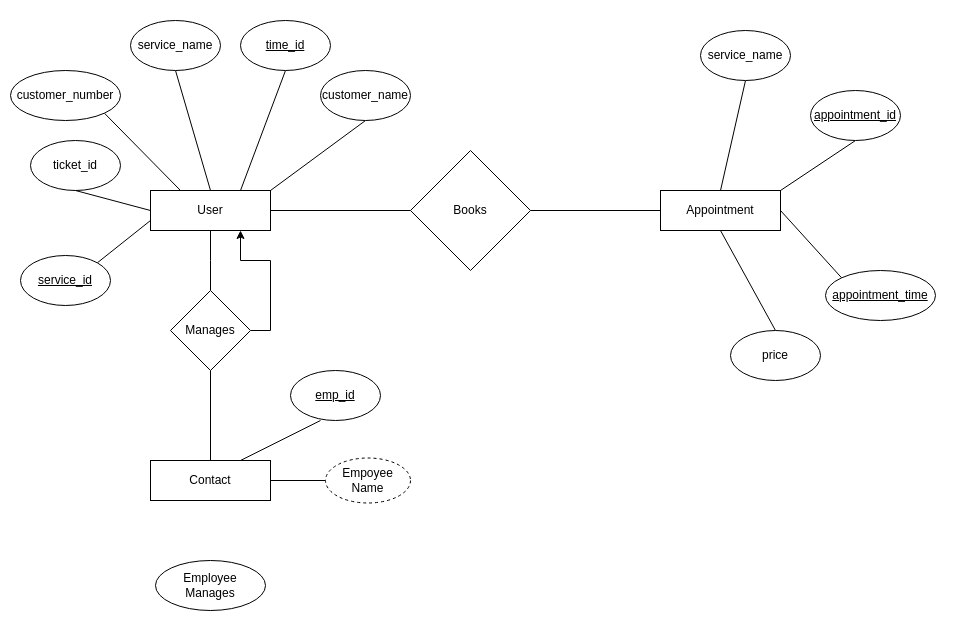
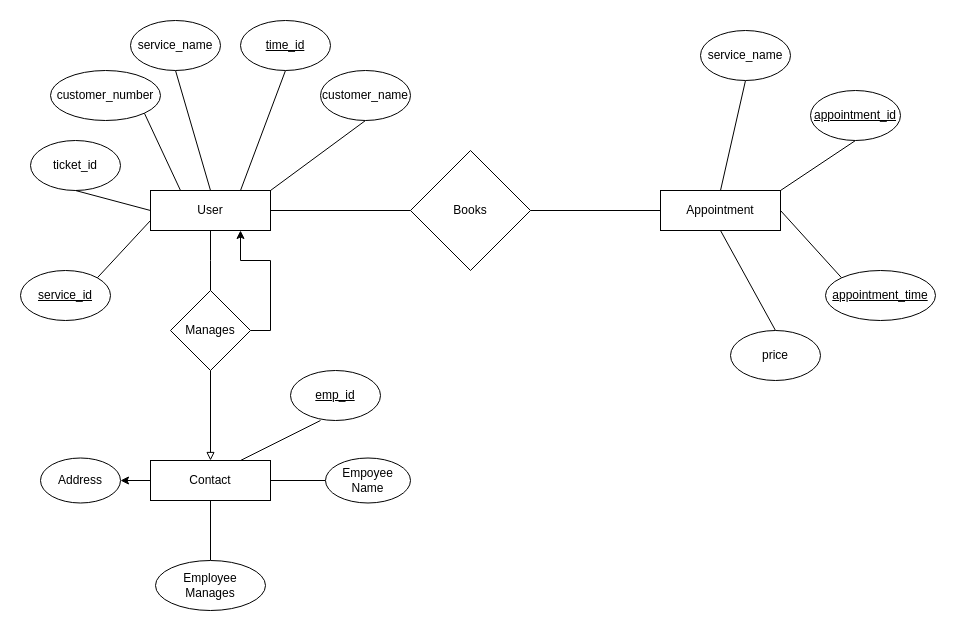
node "customer_number": moved (66, 96) -> (106, 96)
node "service_id": moved (66, 281) -> (66, 296)
edge "Manages" -- "Contact": arrowhead none -> block
node "Address": added
edge "Contact" -> "Address": added
node "Empoyee Name": style dashed -> solid
edge "Contact" -- "Employee Manages": added
